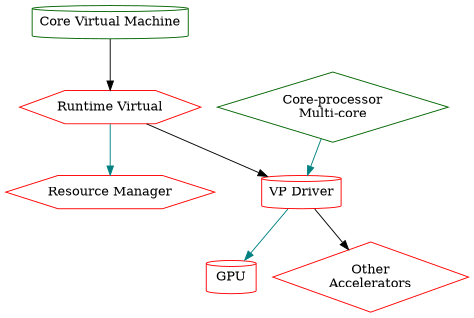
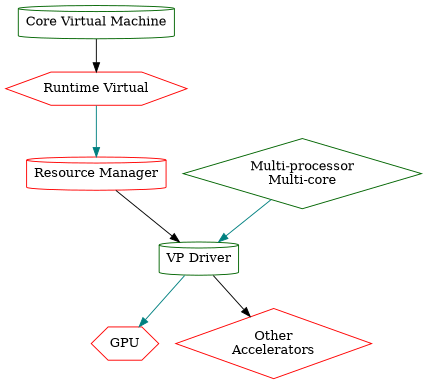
node "Core-processor Multi-core": label "Core-processor Multi-core" -> "Multi-processor Multi-core"
edge "Runtime Virtual" -> "VP Driver": now "Resource Manager" -> "VP Driver"
node "Resource Manager": shape hexagon -> cylinder
node "VP Driver": color red -> darkgreen
node "GPU": shape cylinder -> hexagon
